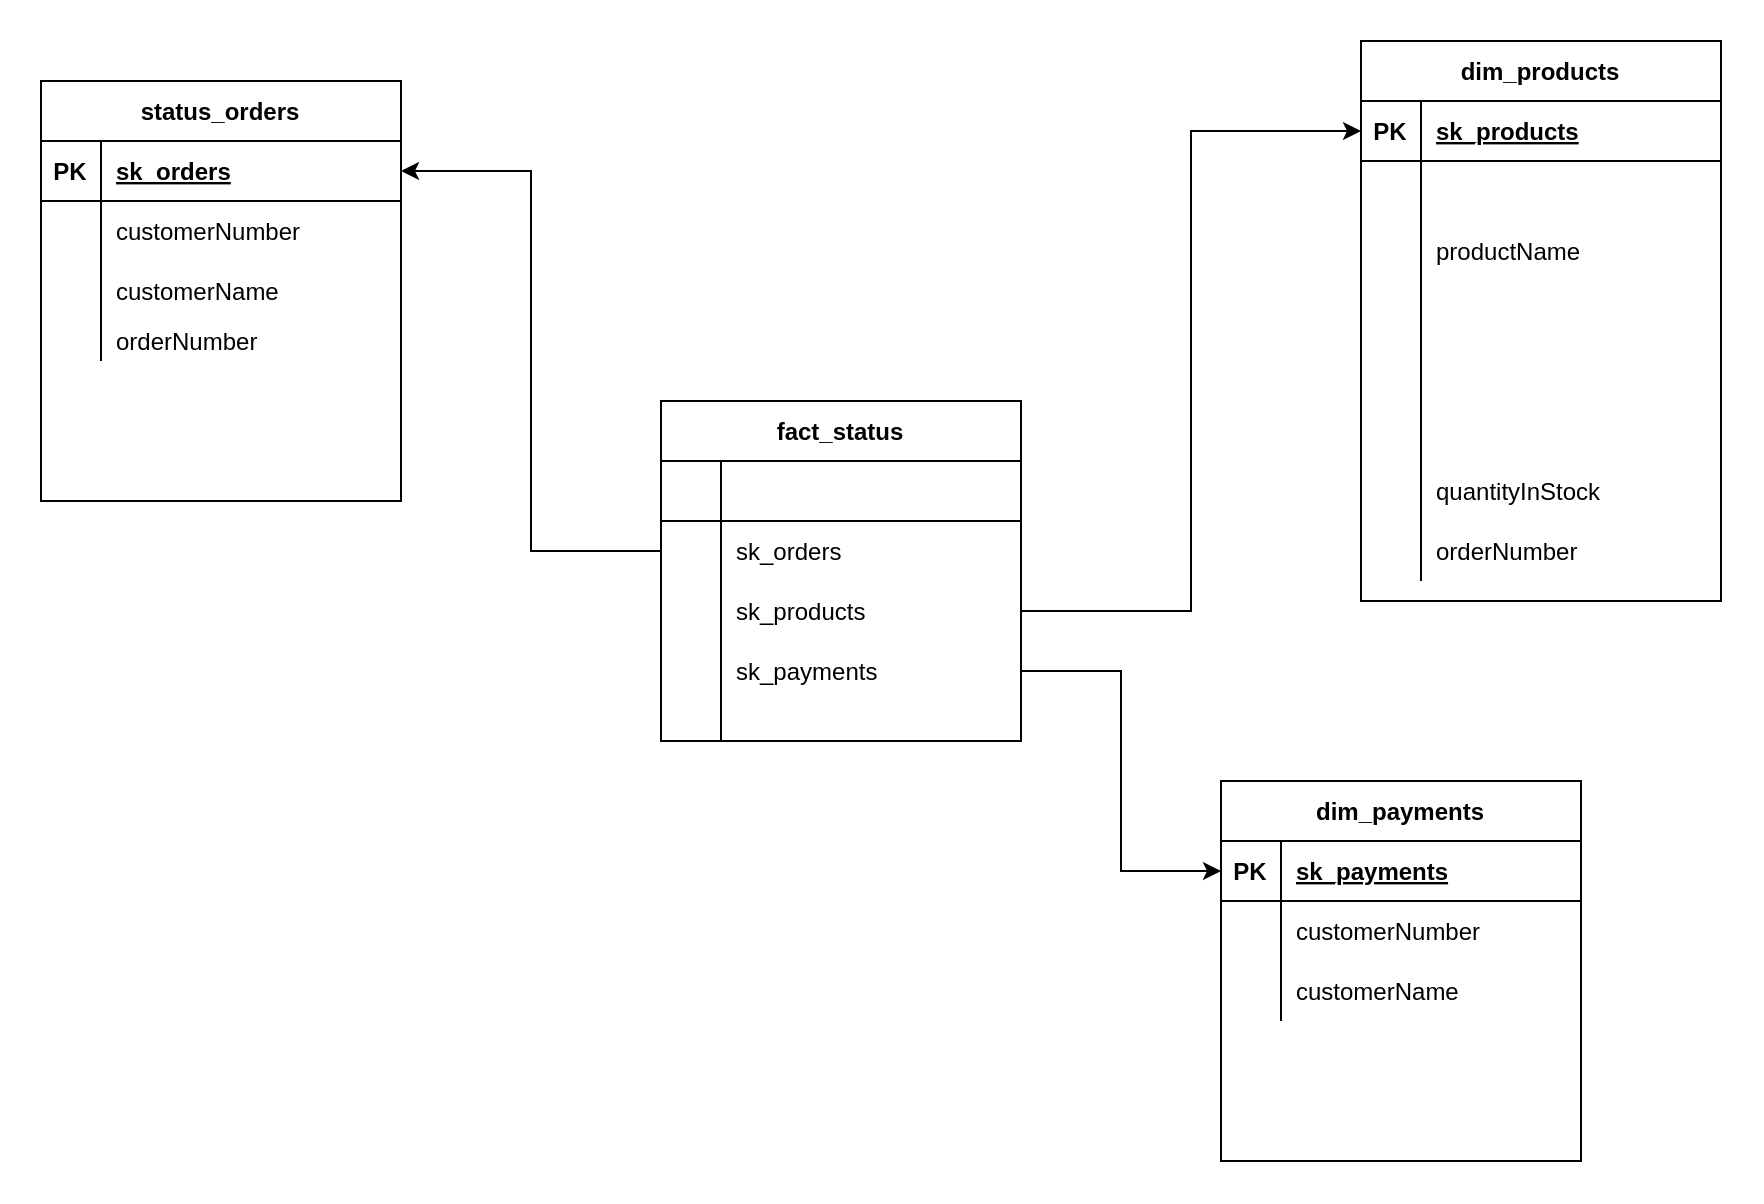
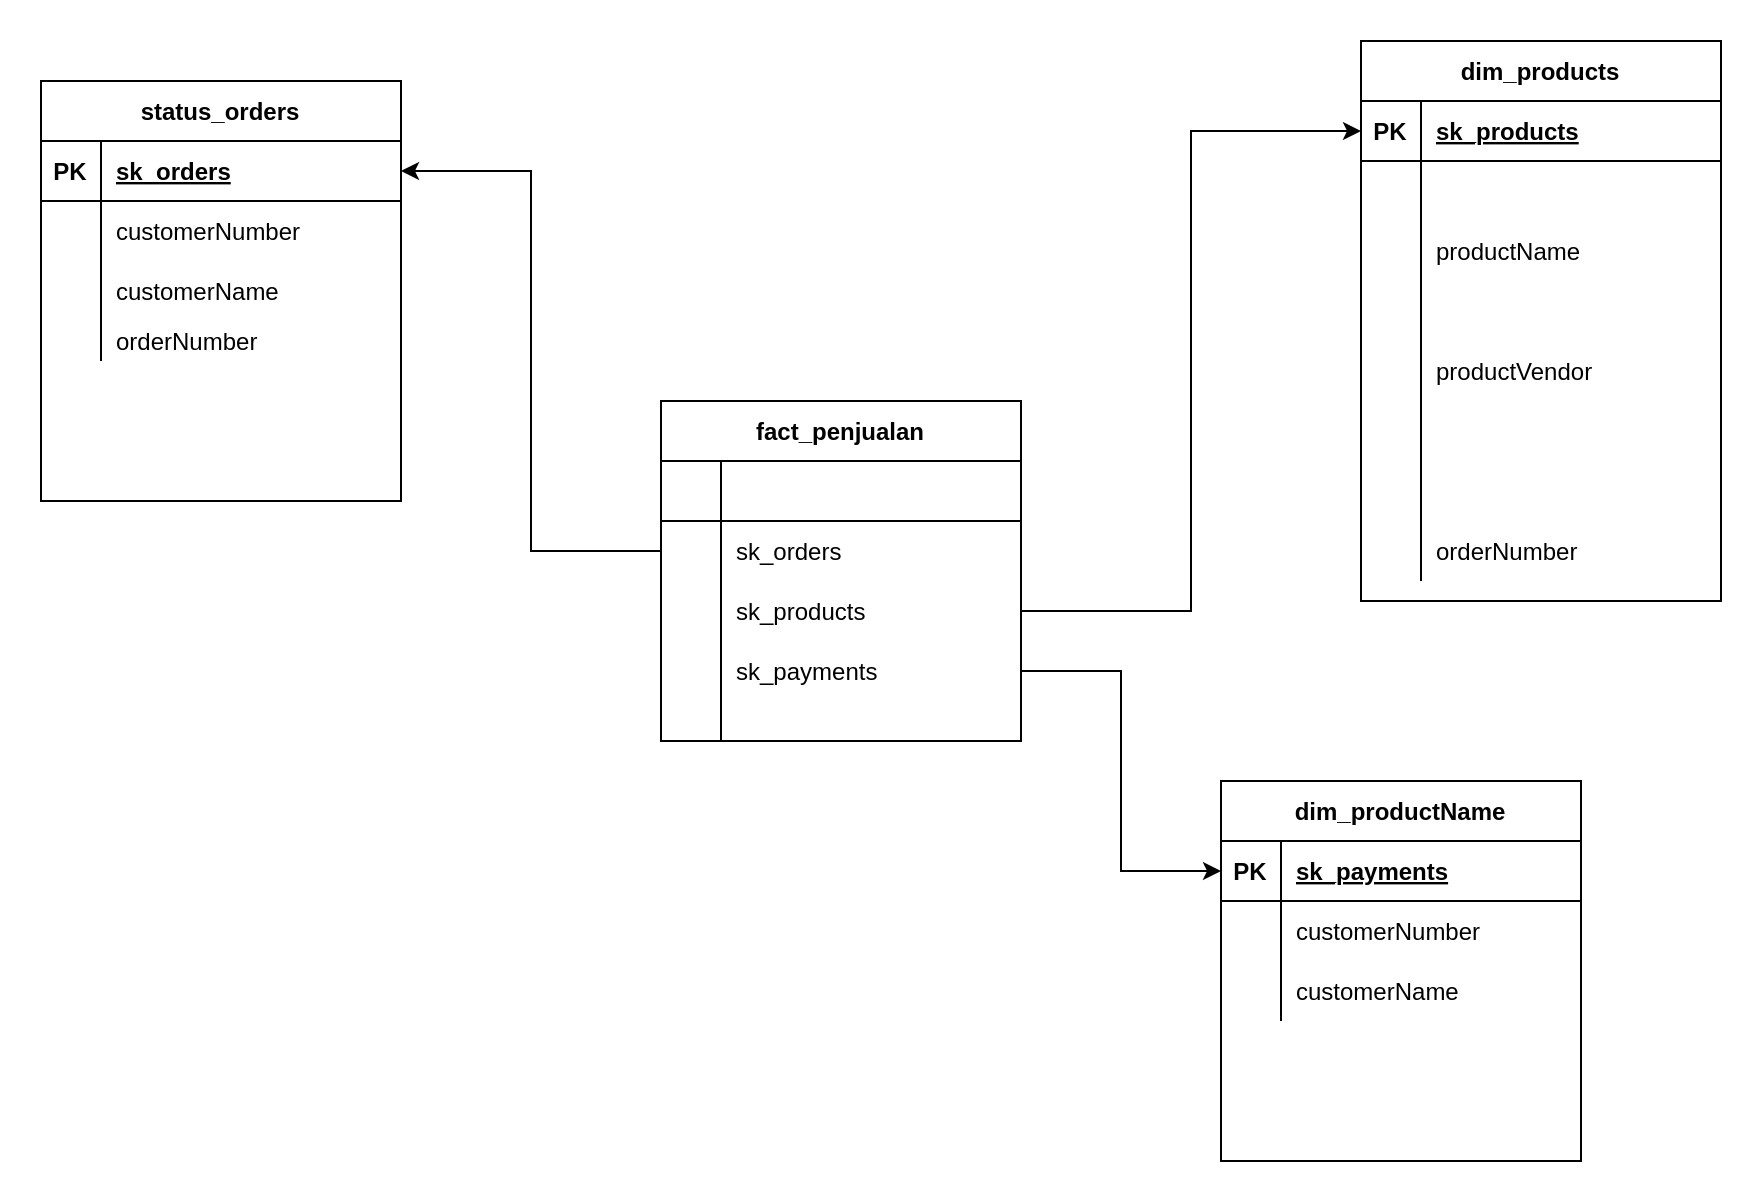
node "productVendor": added
node "fact_status": label "fact_status" -> "fact_penjualan"
node "quantityInStock": removed
node "dim_payments": label "dim_payments" -> "dim_productName"
